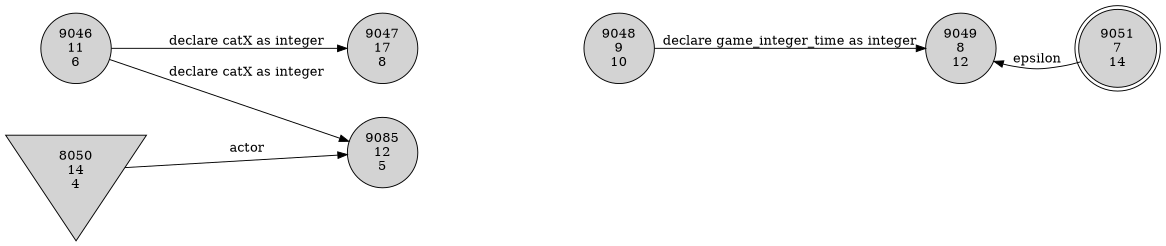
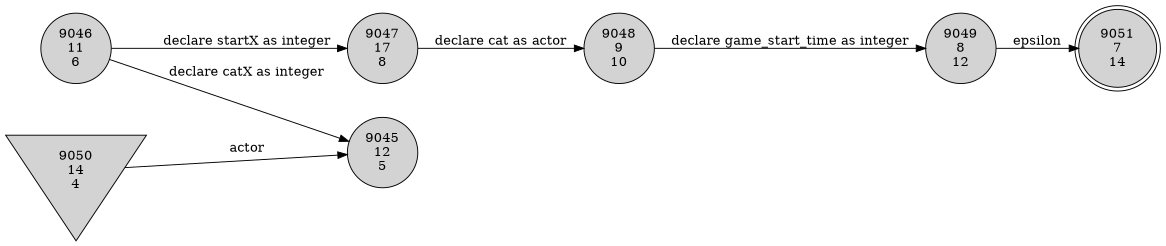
edge "9046 11 6" -> "9047 17 8": label "declare catX as integer" -> "declare startX as integer"
edge "9048 9 10" -> "9049 8 12": label "declare game_integer_time as integer" -> "declare game_start_time as integer"
edge "9047 17 8" -> "9048 9 10": added, label "declare cat as actor"
edge "9051 7 14" -> "9049 8 12": reversed
node "9085 12 5": label "9085 12 5" -> "9045 12 5"
node "8050 14 4": label "8050 14 4" -> "9050 14 4"
